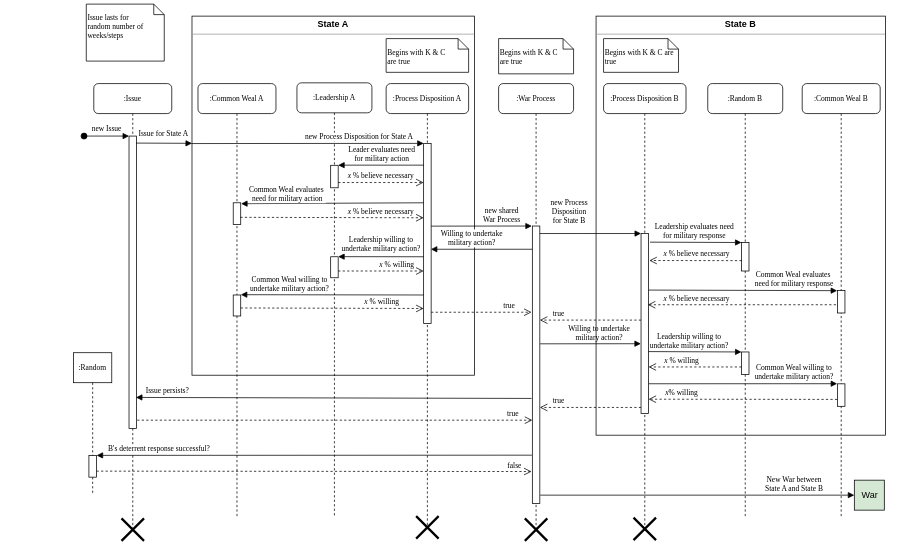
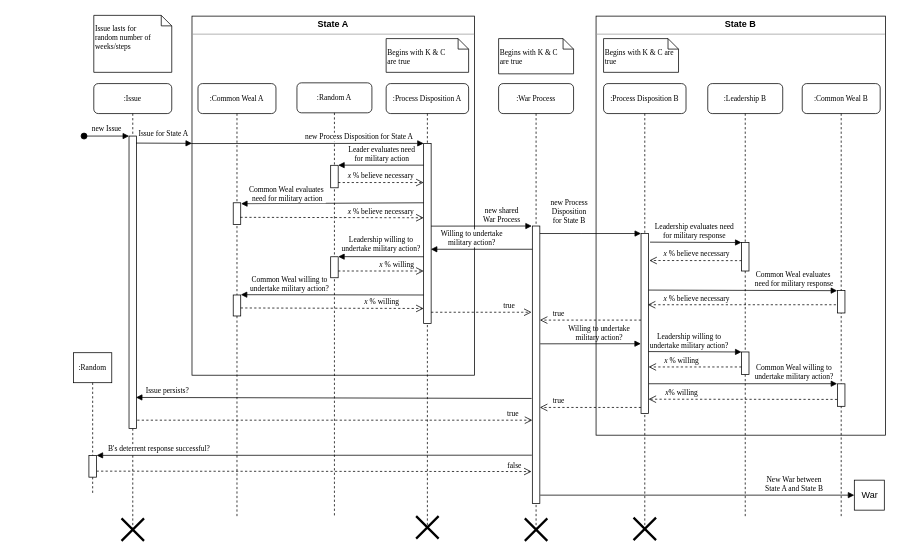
node "Issue lasts for random number of weeks/steps": moved (125, 33) -> (132, 44)
node ":Leadership A": label ":Leadership A" -> ":Random A"
node ":Random B": label ":Random B" -> ":Leadership B"
node "War": fillcolor #d5e8d4 -> #ffffff
